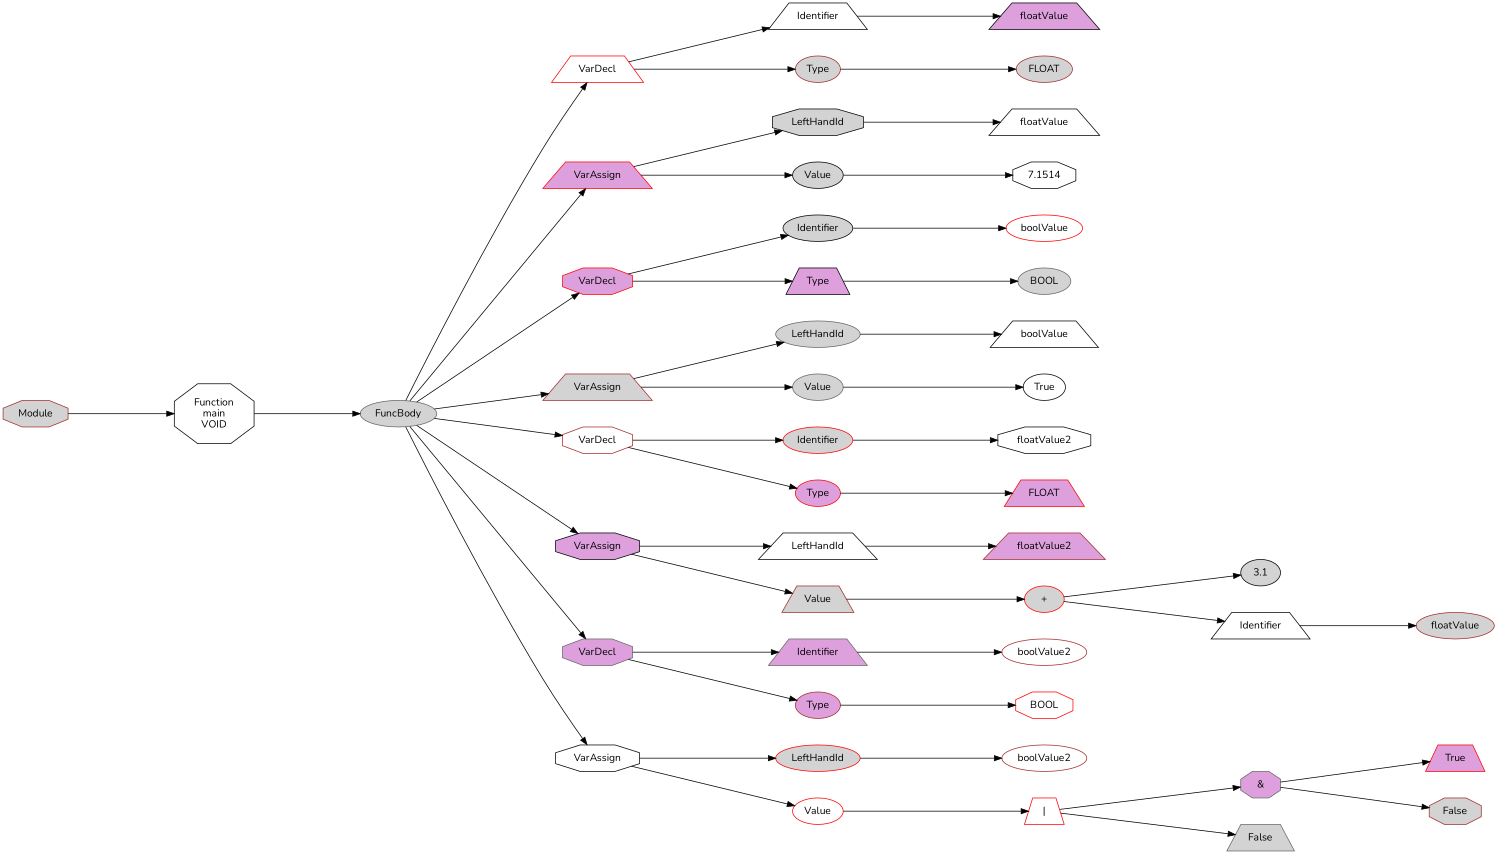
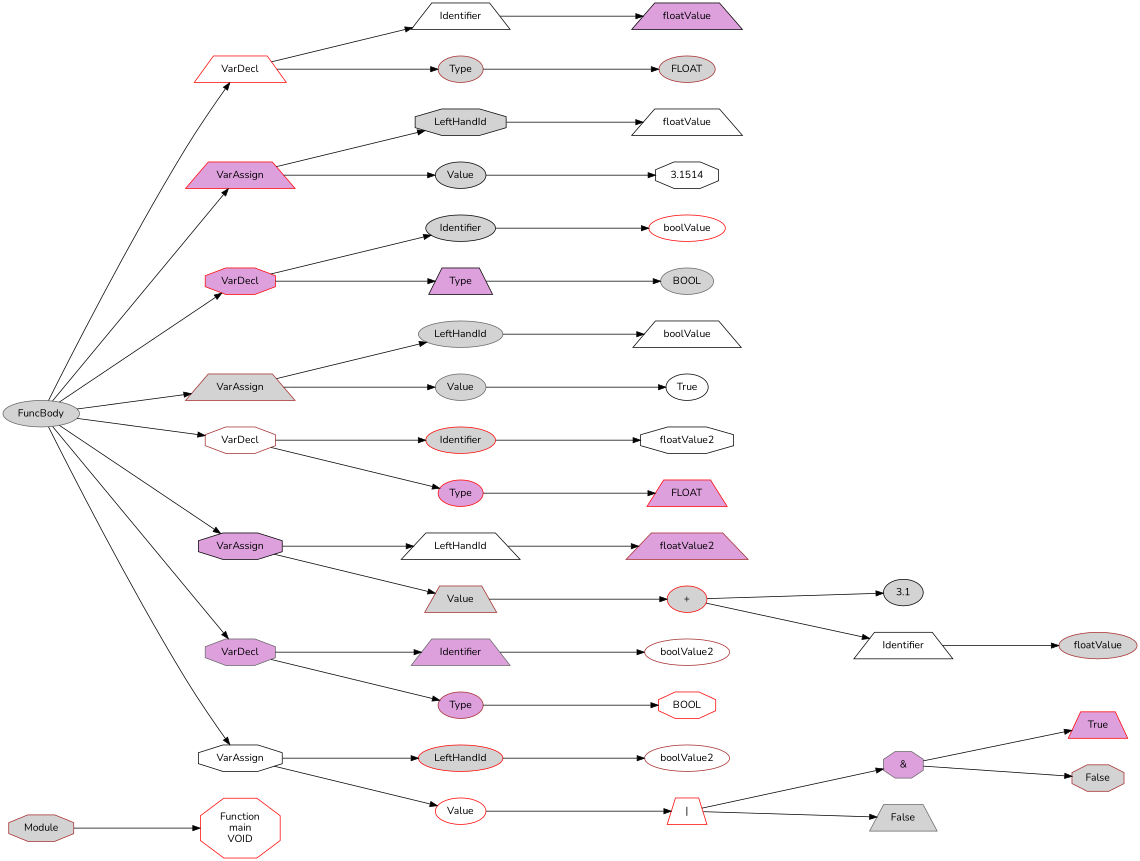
node "7.1514": label "7.1514" -> "3.1514"
node "Function main VOID": color black -> red
edge "Function main VOID" -> "FuncBody": removed
